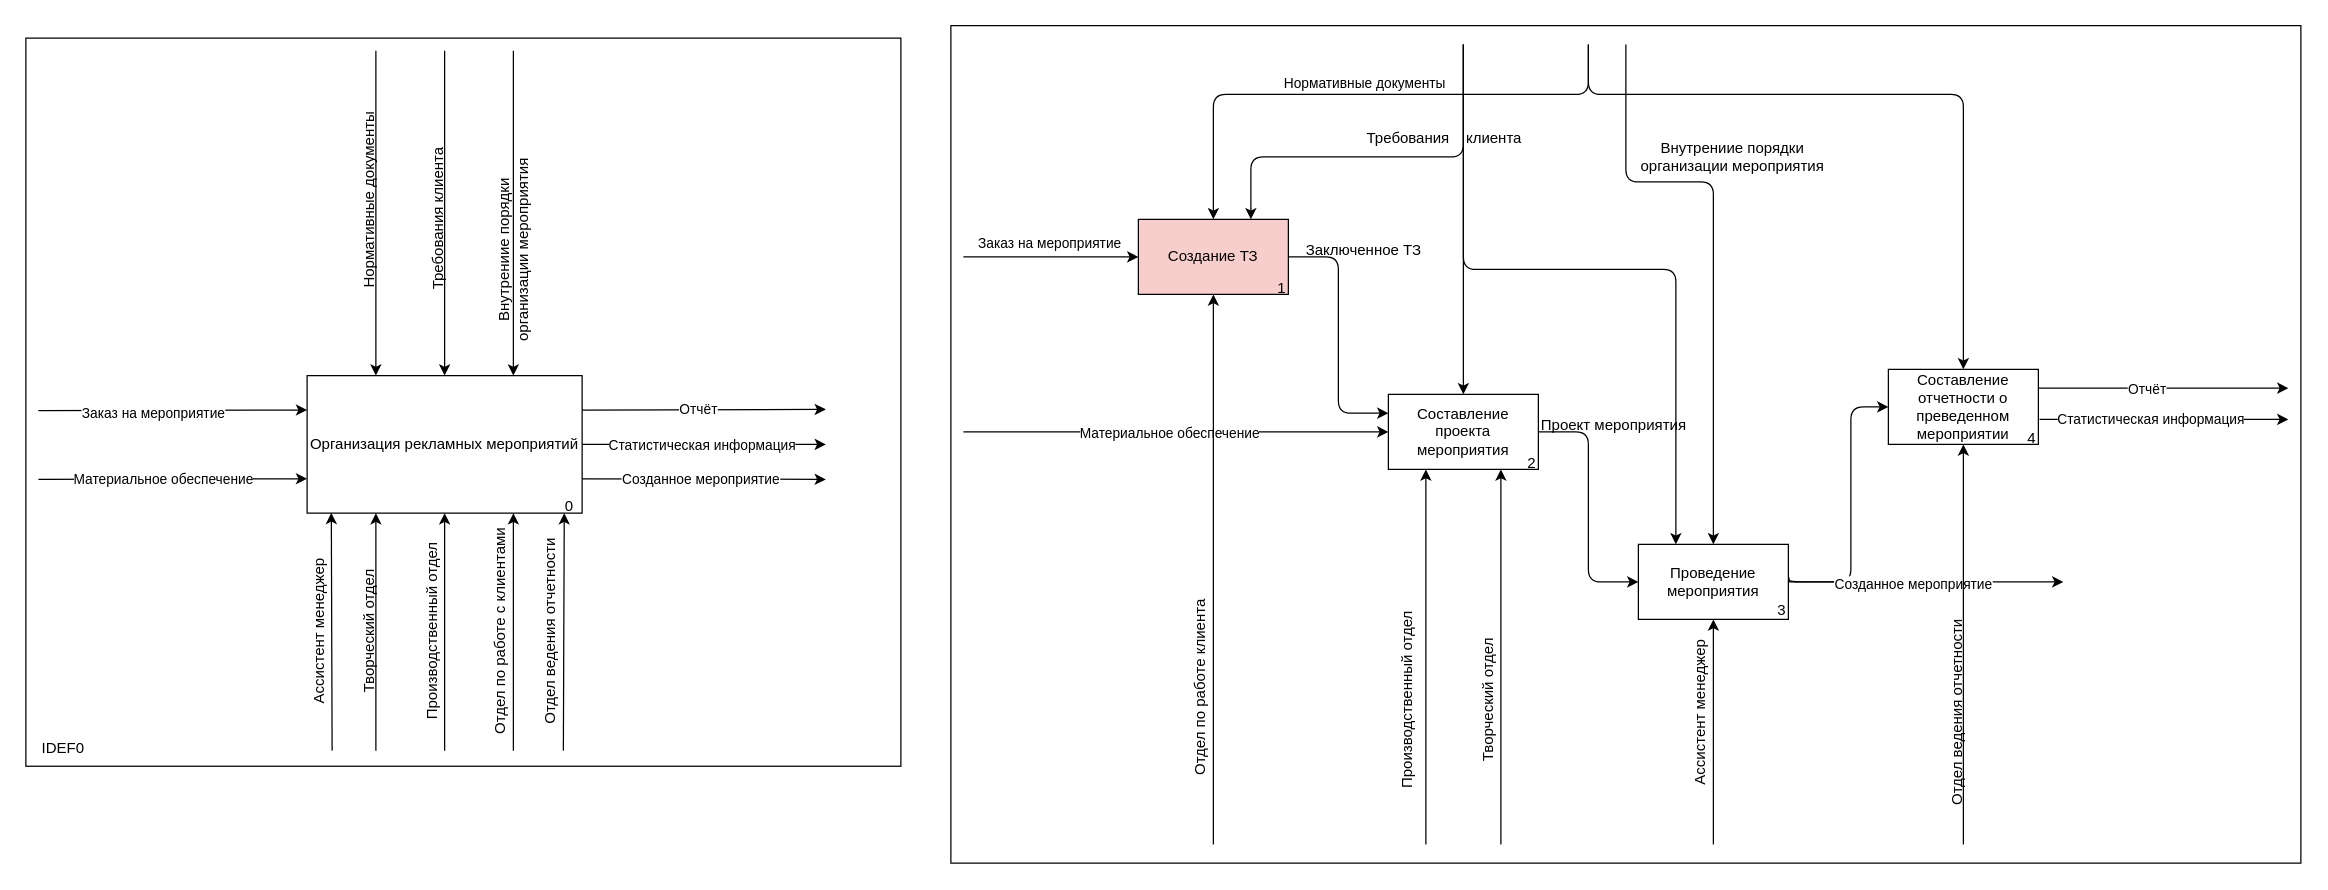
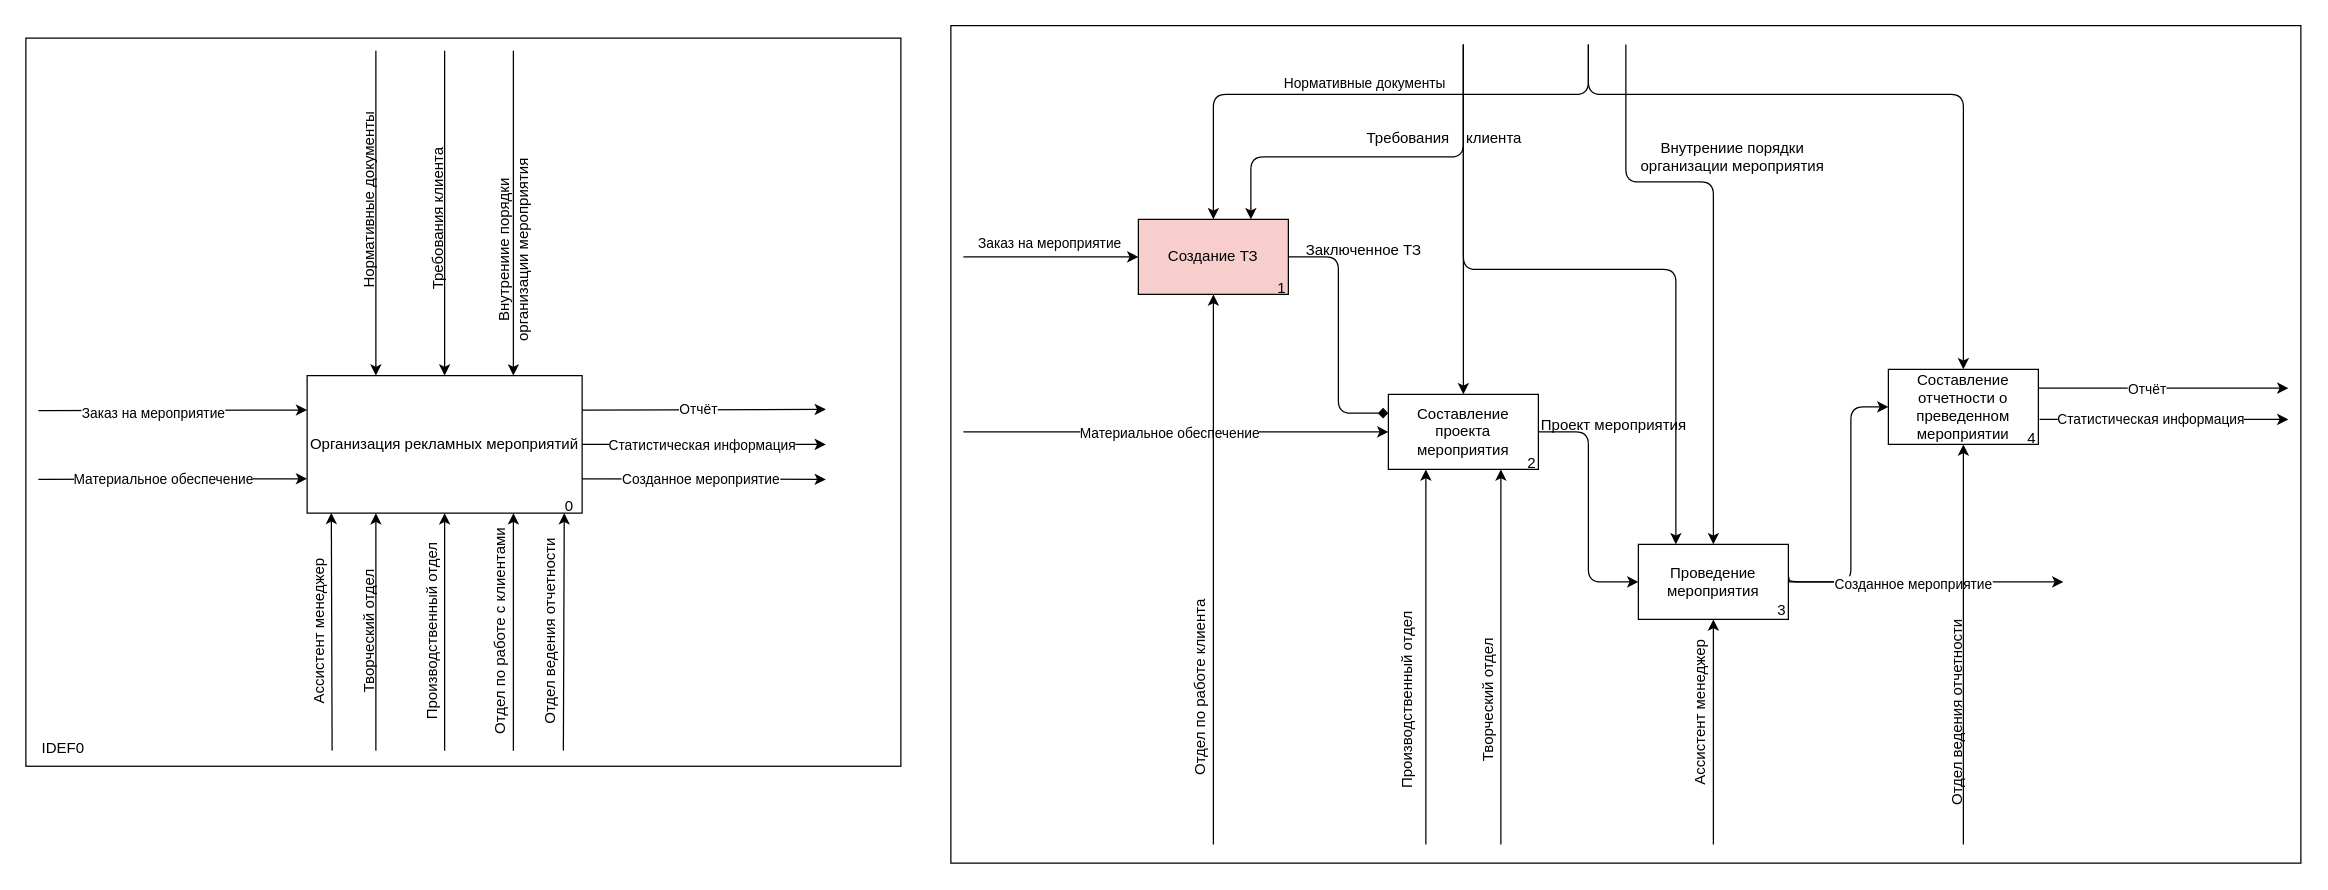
edge "Создание ТЗ" -> "Составление проекта мероприятия": arrowhead classic -> diamond
